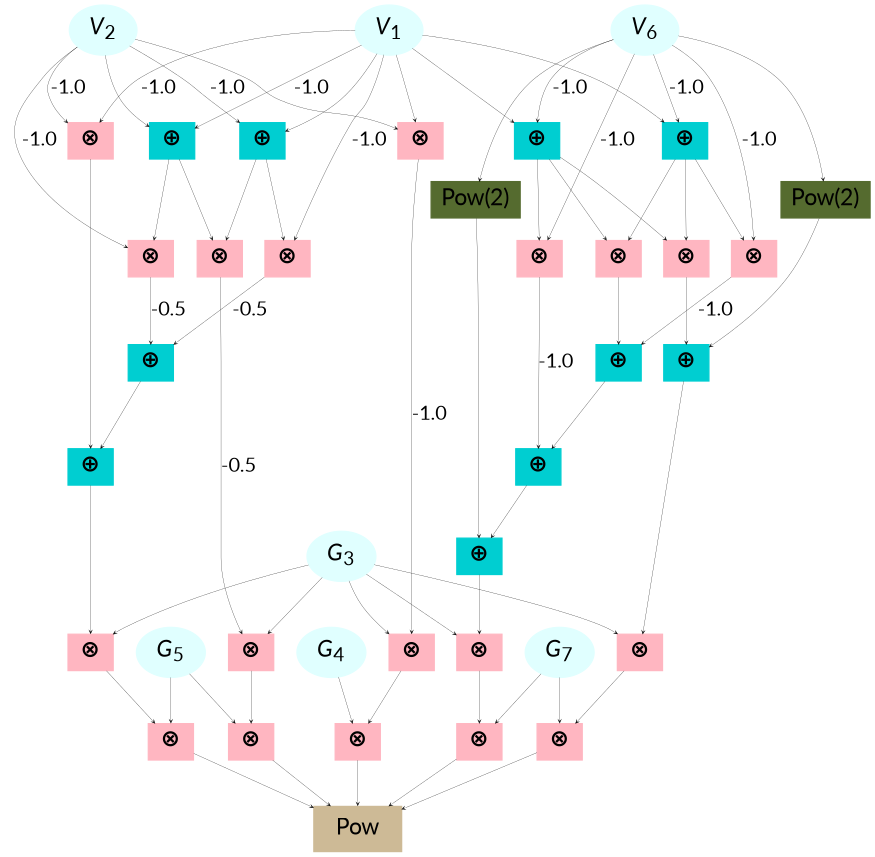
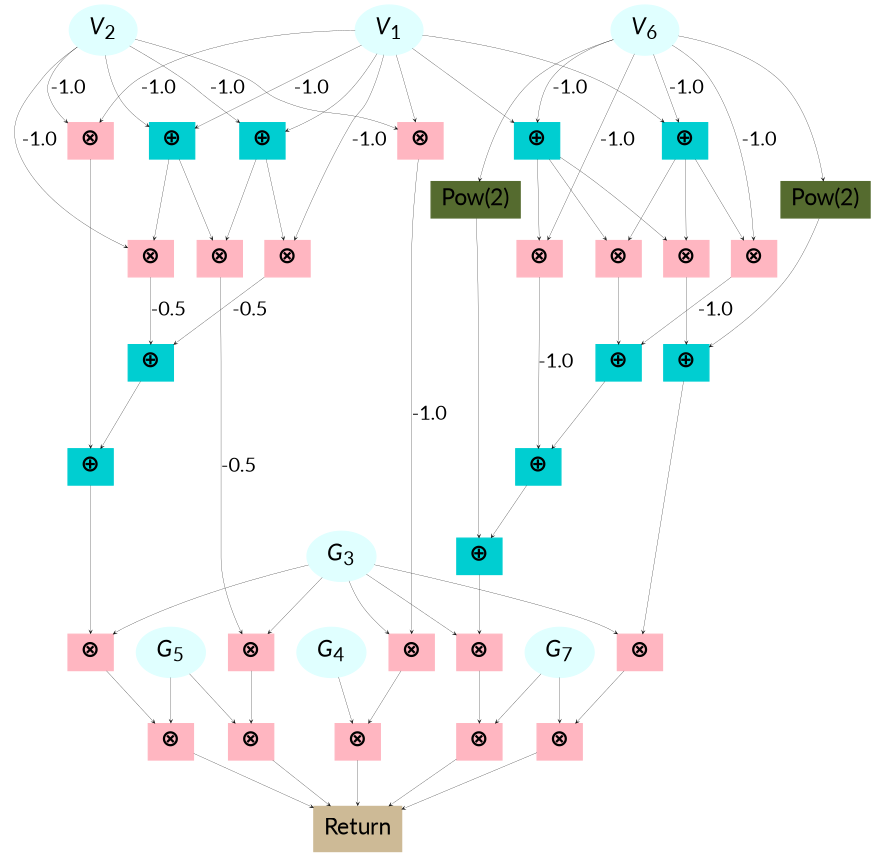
node "Pow": label "Pow" -> "Return"
